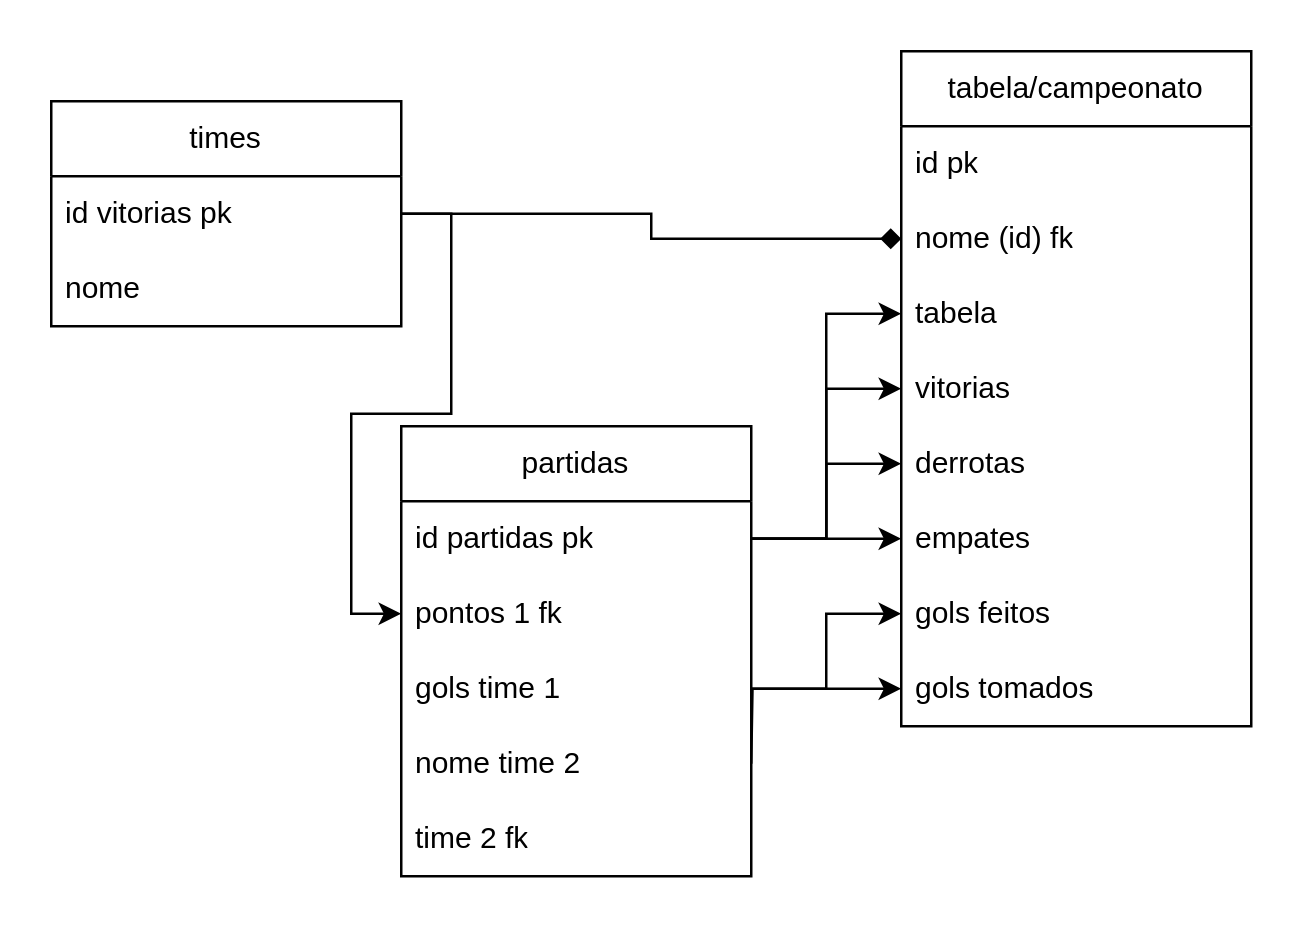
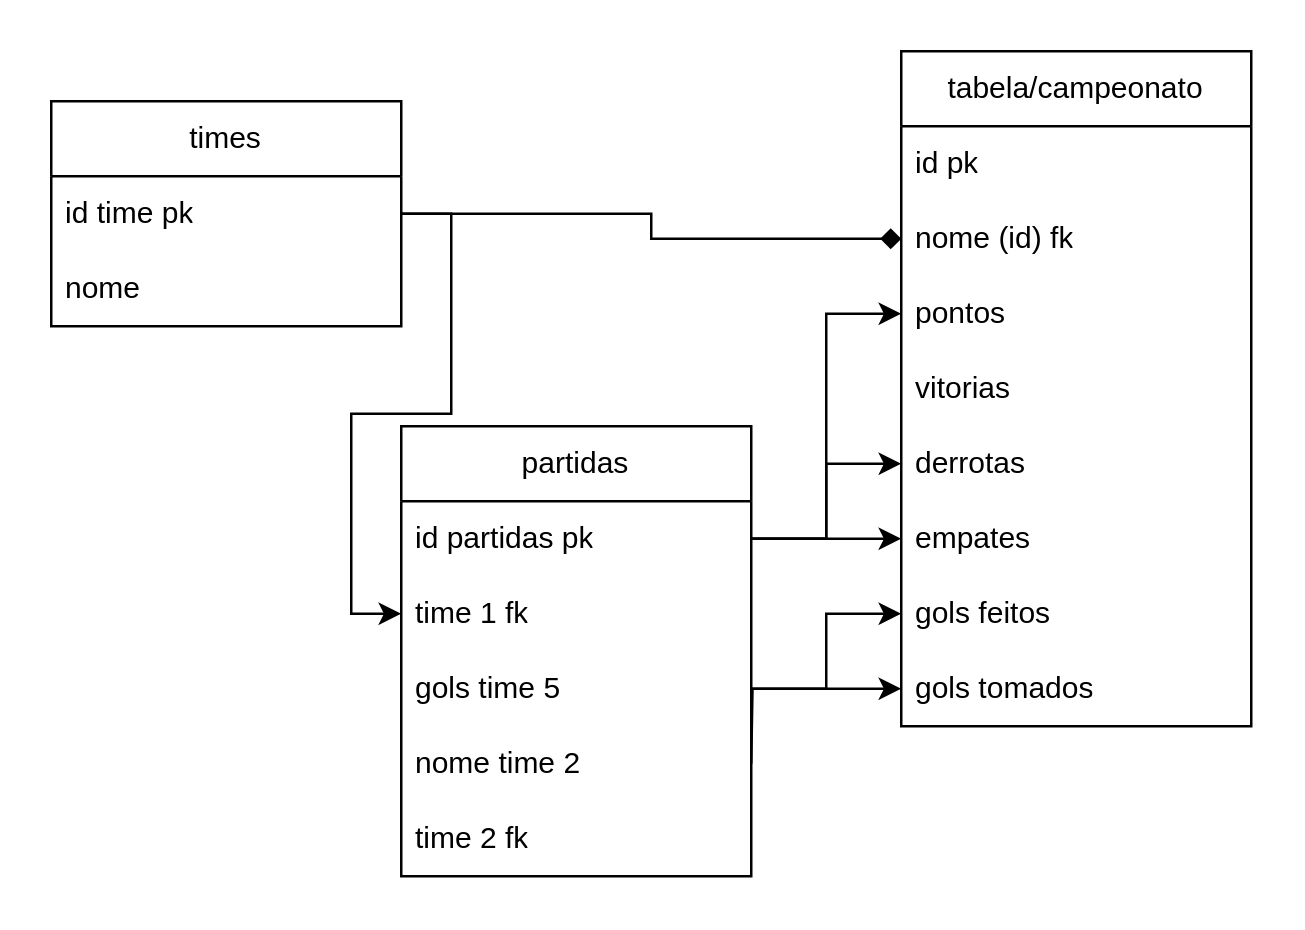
node "id vitorias pk": label "id vitorias pk" -> "id time pk"
node "tabela": label "tabela" -> "pontos"
edge "id partidas pk" -> "vitorias": removed
node "pontos 1 fk": label "pontos 1 fk" -> "time 1 fk"
node "gols time 1": label "gols time 1" -> "gols time 5"
